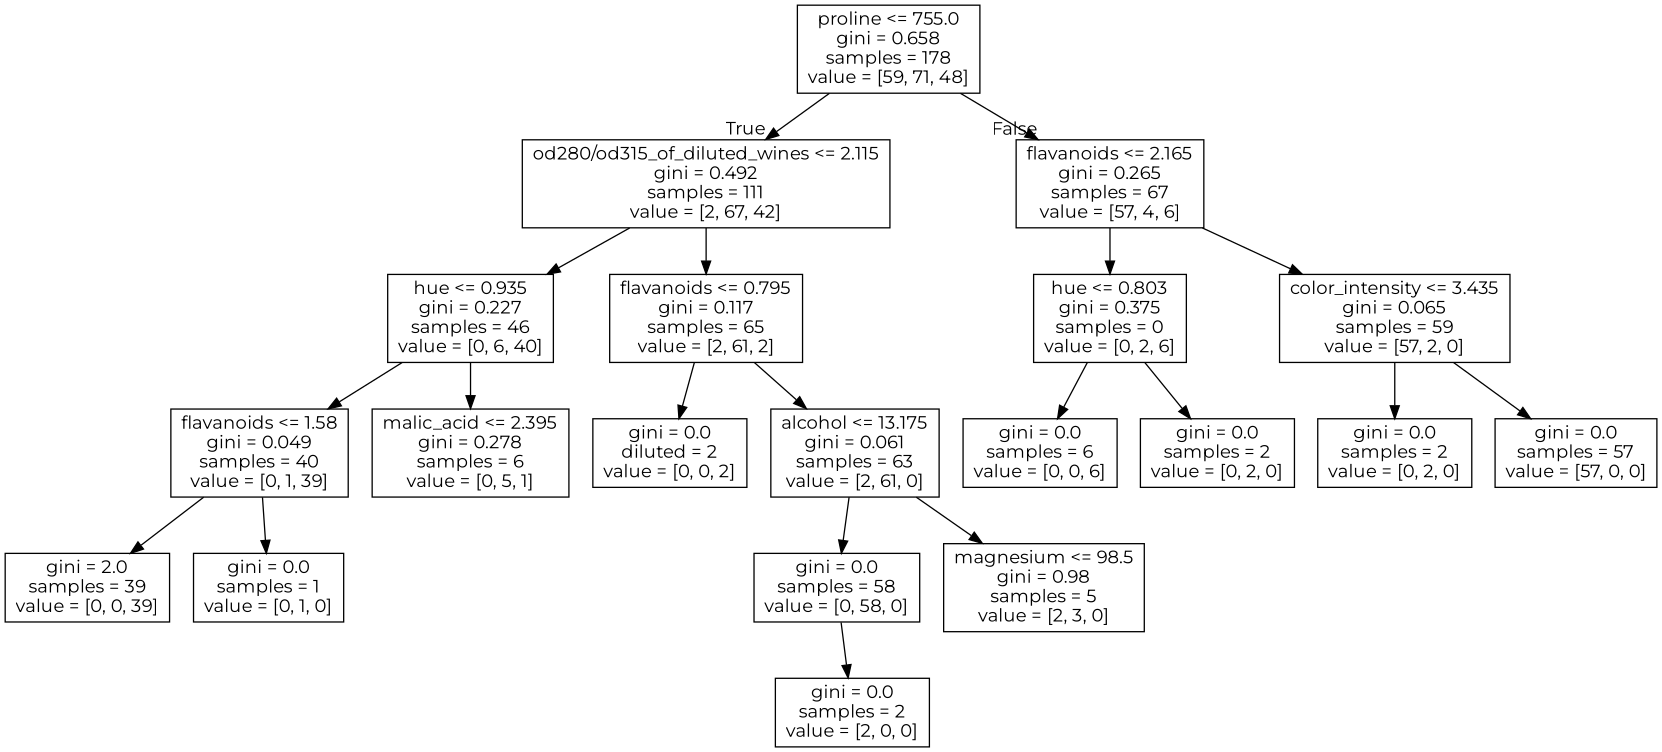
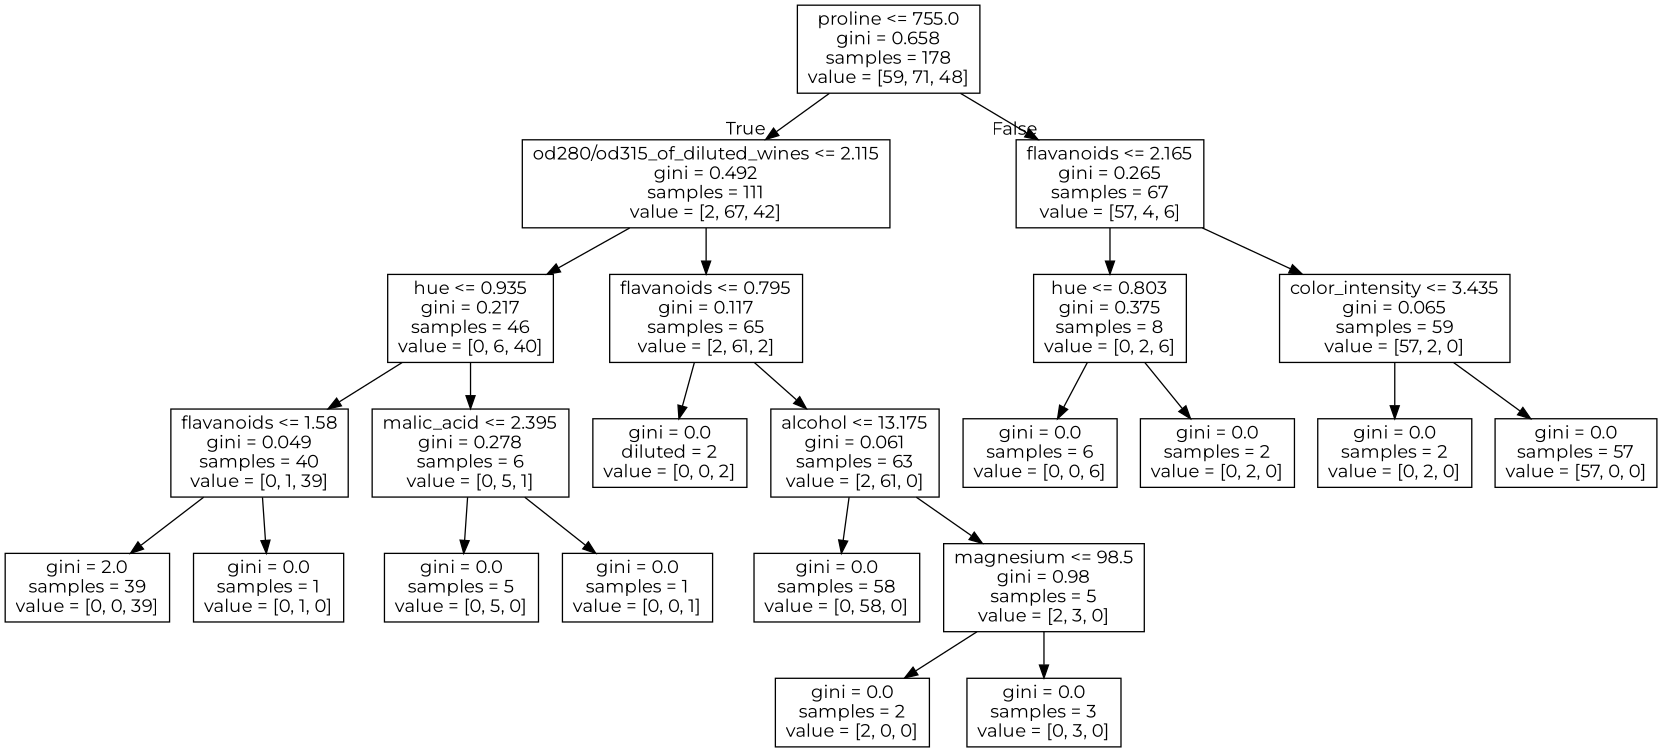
node "hue <= 0.935 gini = 0.227 samples = 46 value = [0, 6, 40]": label "hue <= 0.935 gini = 0.227 samples = 46 value = [0, 6, 40]" -> "hue <= 0.935 gini = 0.217 samples = 46 value = [0, 6, 40]"
node "hue <= 0.803 gini = 0.375 samples = 0 value = [0, 2, 6]": label "hue <= 0.803 gini = 0.375 samples = 0 value = [0, 2, 6]" -> "hue <= 0.803 gini = 0.375 samples = 8 value = [0, 2, 6]"
node "gini = 0.0 samples = 5 value = [0, 5, 0]": added
node "gini = 0.0 samples = 1 value = [0, 0, 1]": added
edge "gini = 0.0 samples = 58 value = [0, 58, 0]" -> "gini = 0.0 samples = 2 value = [2, 0, 0]": now "magnesium <= 98.5 gini = 0.98 samples = 5 value = [2, 3, 0]" -> "gini = 0.0 samples = 2 value = [2, 0, 0]"
node "gini = 0.0 samples = 3 value = [0, 3, 0]": added
